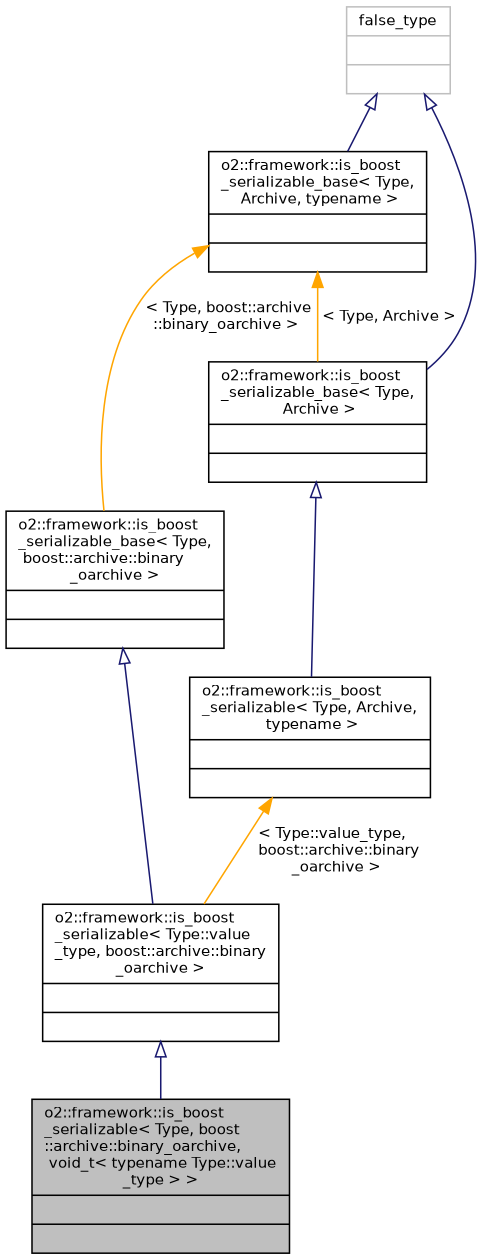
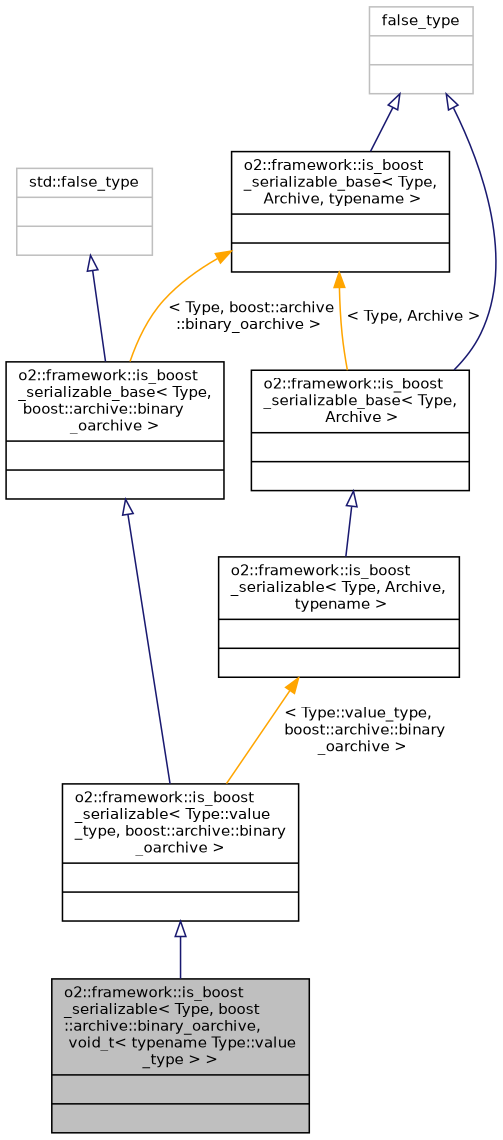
node "std::false_type": added
